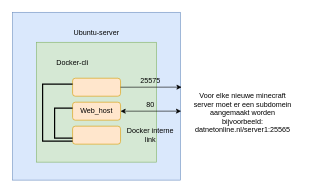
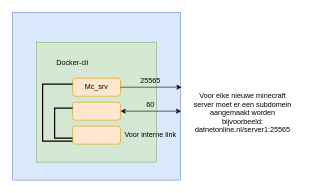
node "Ubuntu-server": removed
node "25575": label "25575" -> "25565"
node "Mc_srv": added
node "80": label "80" -> "60"
node "Web_host": removed
node "Docker interne link": label "Docker interne link" -> "Voor interne link"
